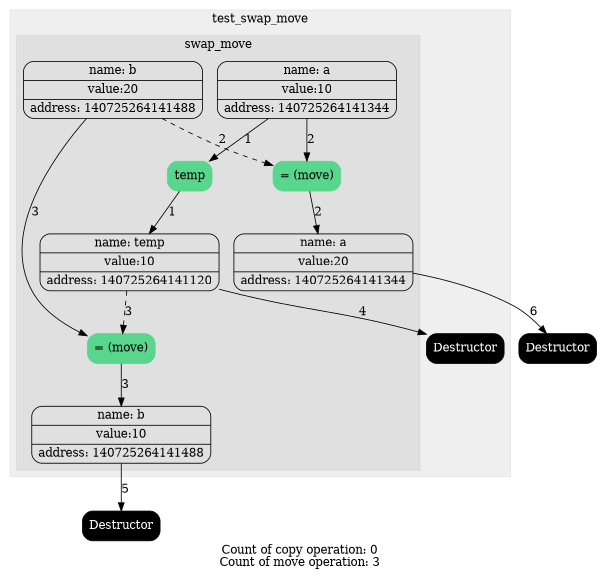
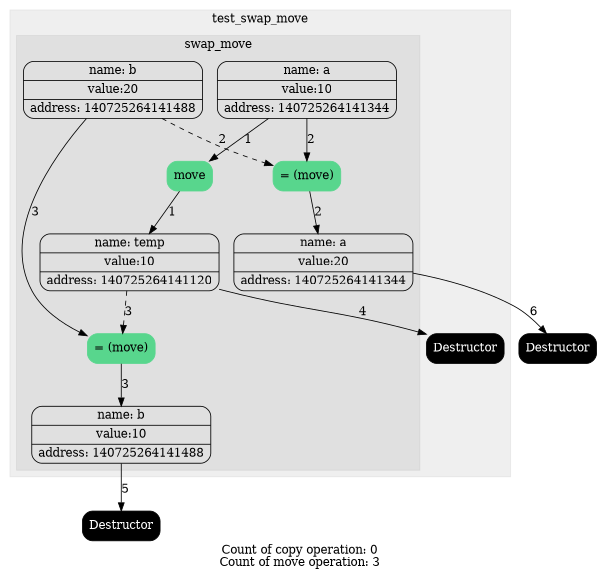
node "temp": label "temp" -> "move"
